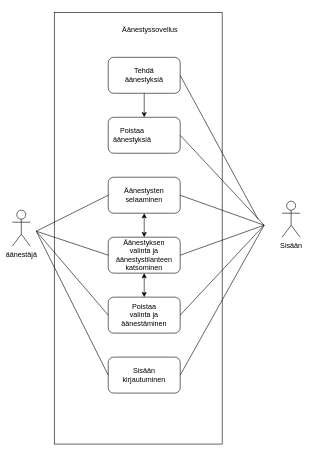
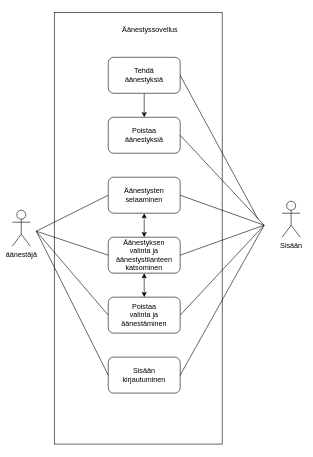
node "Poistaa äänestyksiä": moved (132, 135) -> (144, 135)
